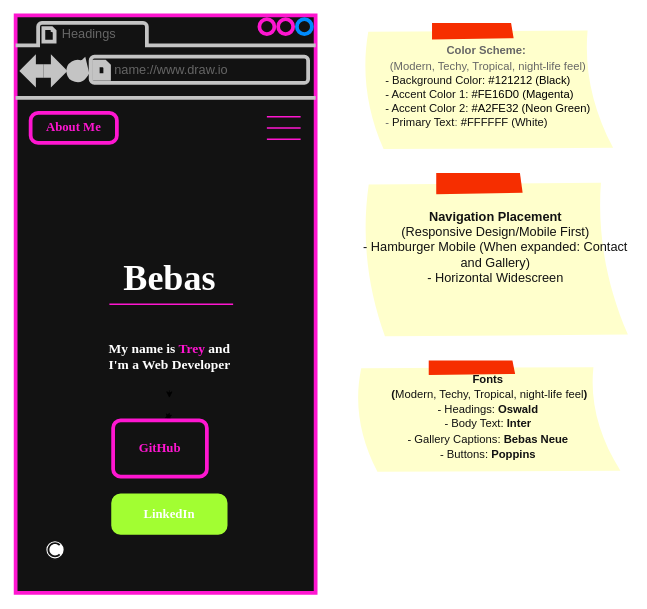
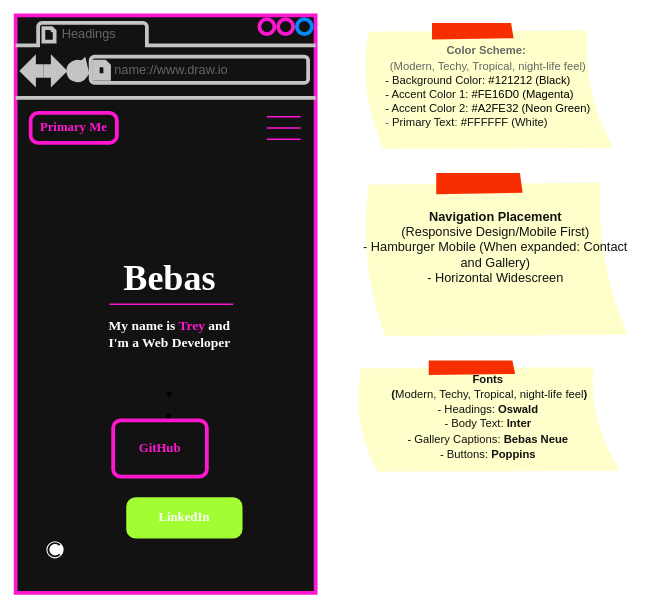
node "About Me": label "About Me" -> "Primary Me"
node "My name is Trey and I'm a Web Developer": moved (169, 357) -> (169, 334)
node "LinkedIn": moved (169, 514) -> (184, 518)
